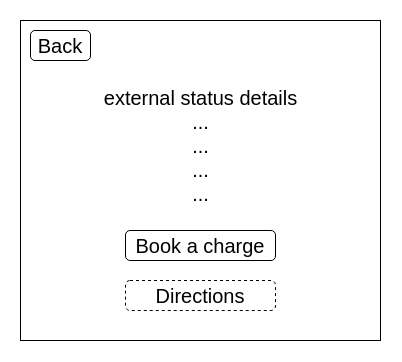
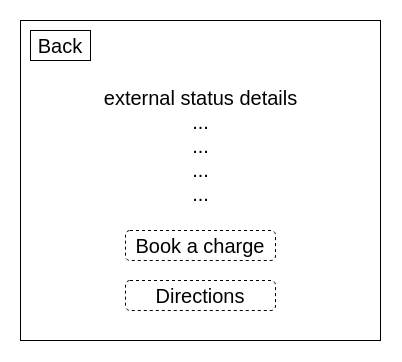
node "Back": shape rounded rectangle -> rectangle
node "Book a charge": style solid -> dashed
